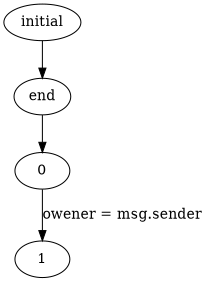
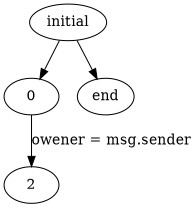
edge "end" -> "0": now "initial" -> "0"
node "1": label "1" -> "2"
